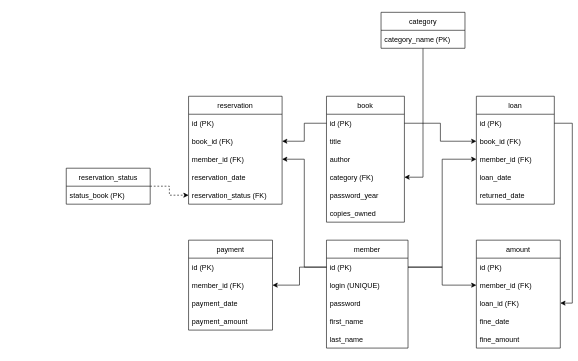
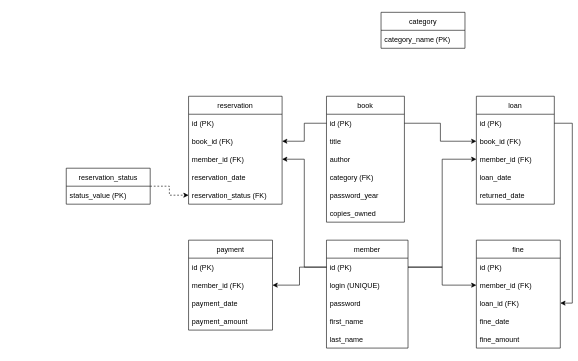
edge "category" -> "category (FK)": removed
node "status_book (PK)": label "status_book (PK)" -> "status_value (PK)"
node "amount": label "amount" -> "fine"
